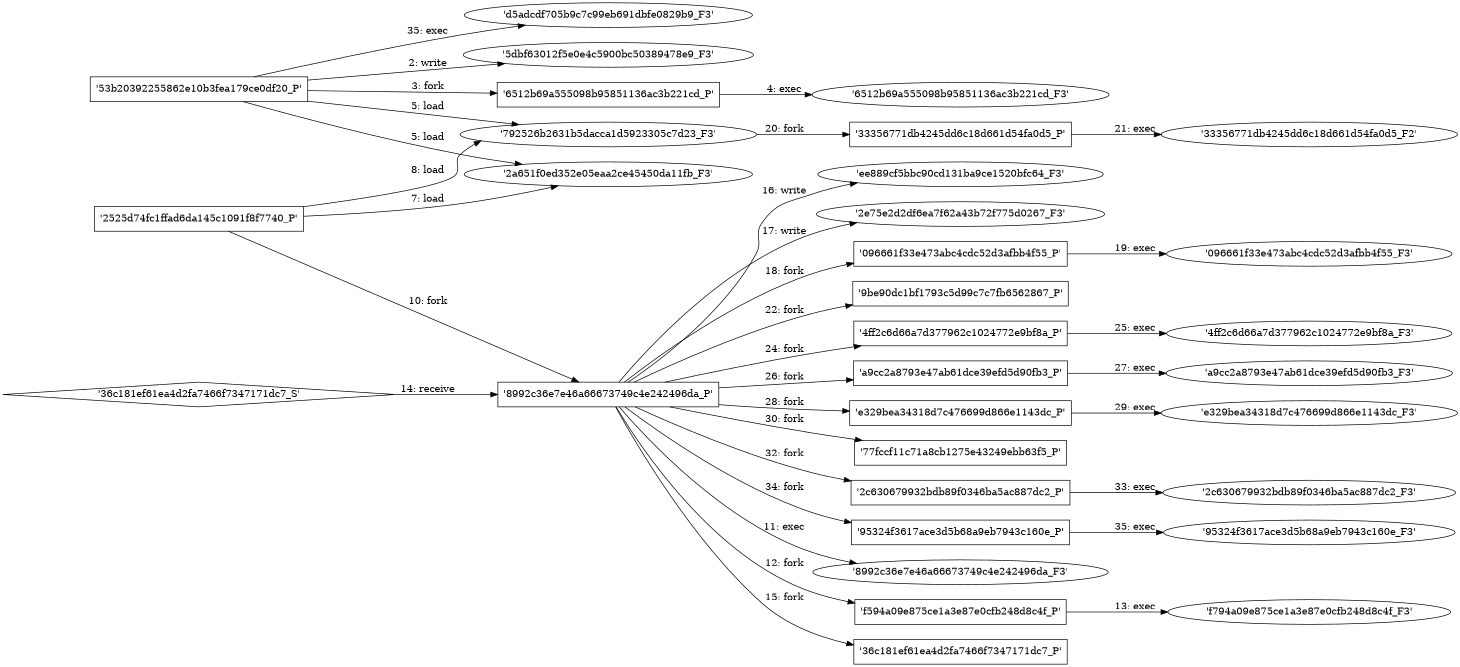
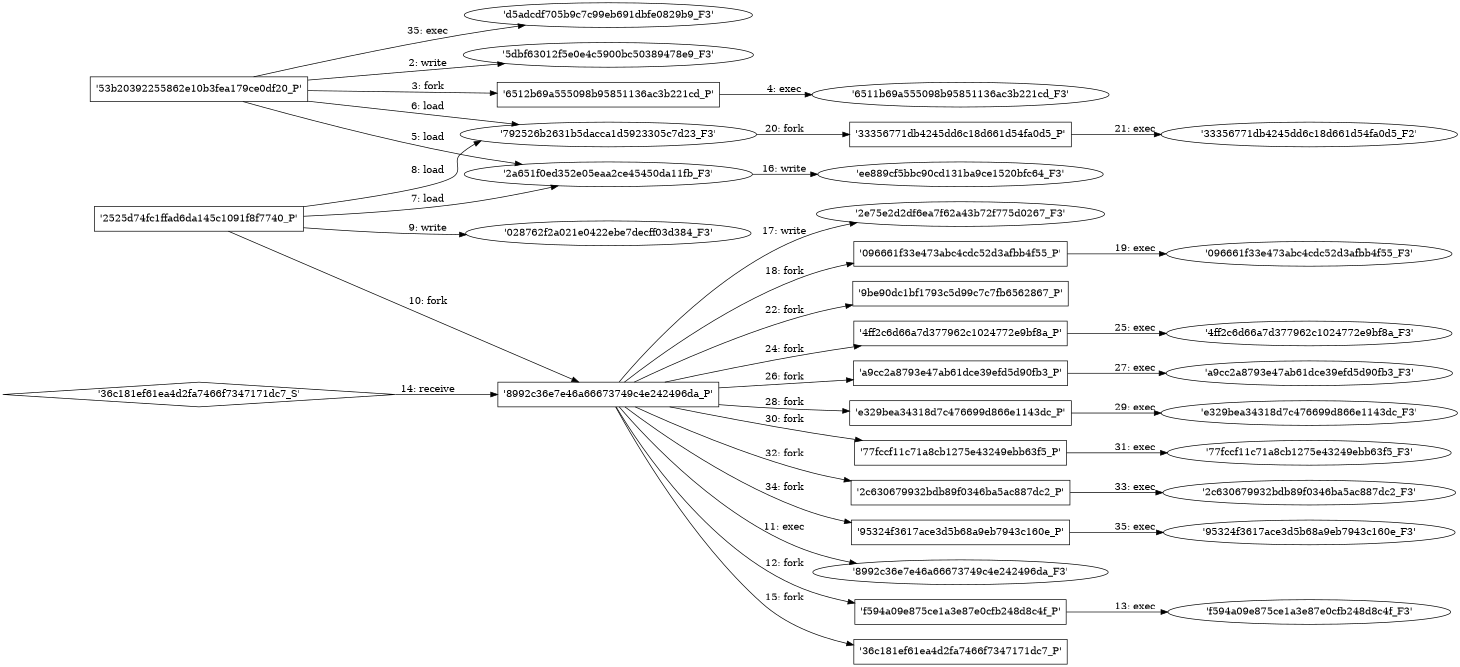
node "'6512b69a555098b95851136ac3b221cd_F3'": label "'6512b69a555098b95851136ac3b221cd_F3'" -> "'6511b69a555098b95851136ac3b221cd_F3'"
edge "'53b20392255862e10b3fea179ce0df20_P'" -> "'792526b2631b5dacca1d5923305c7d23_F3'": label "5: load" -> "6: load"
node "'028762f2a021e0422ebe7decff03d384_F3'": added
edge "'8992c36e7e46a66673749c4e242496da_P'" -> "'ee889cf5bbc90cd131ba9ce1520bfc64_F3'": now "'2a651f0ed352e05eaa2ce45450da11fb_F3'" -> "'ee889cf5bbc90cd131ba9ce1520bfc64_F3'"
node "'77fccf11c71a8cb1275e43249ebb63f5_F3'": added
node "'f794a09e875ce1a3e87e0cfb248d8c4f_F3'": label "'f794a09e875ce1a3e87e0cfb248d8c4f_F3'" -> "'f594a09e875ce1a3e87e0cfb248d8c4f_F3'"
